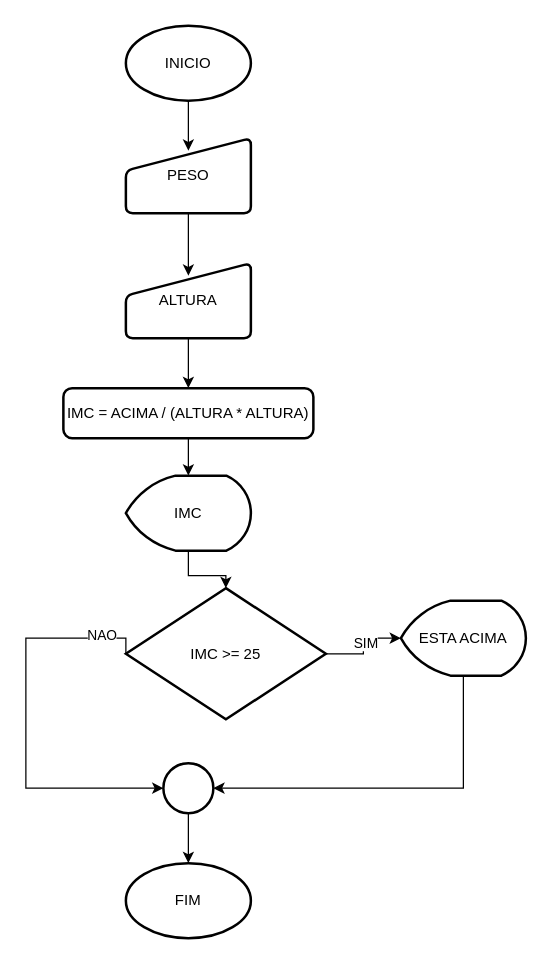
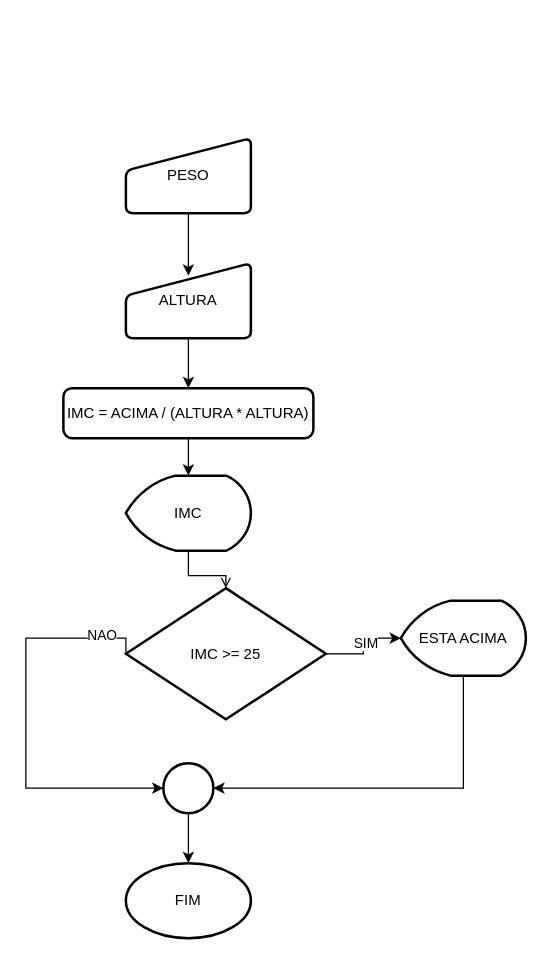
node "INICIO": removed
edge "INICIO" -> "PESO": removed
edge "IMC" -> "IMC >= 25": arrowhead classic -> open
